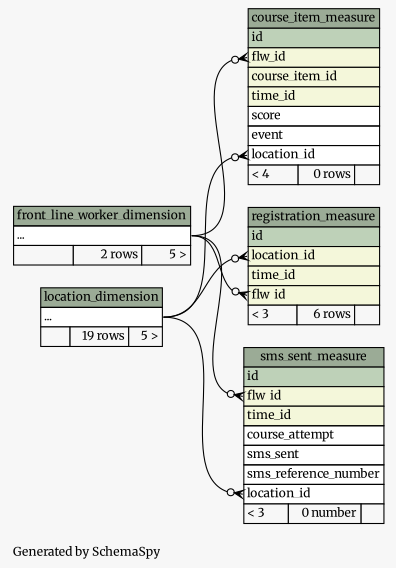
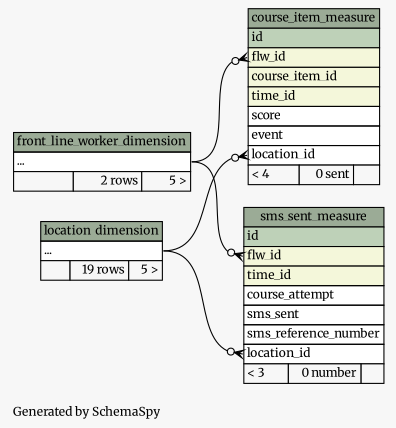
node "course_item_measure": text "0 rows" -> "0 sent"
node "registration_measure": removed
